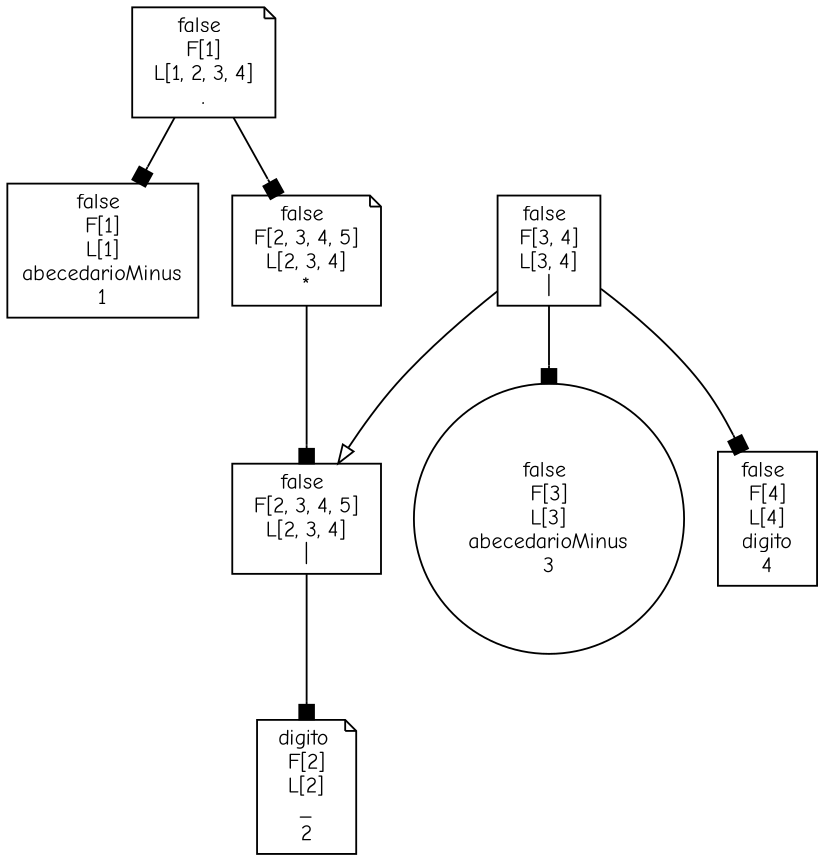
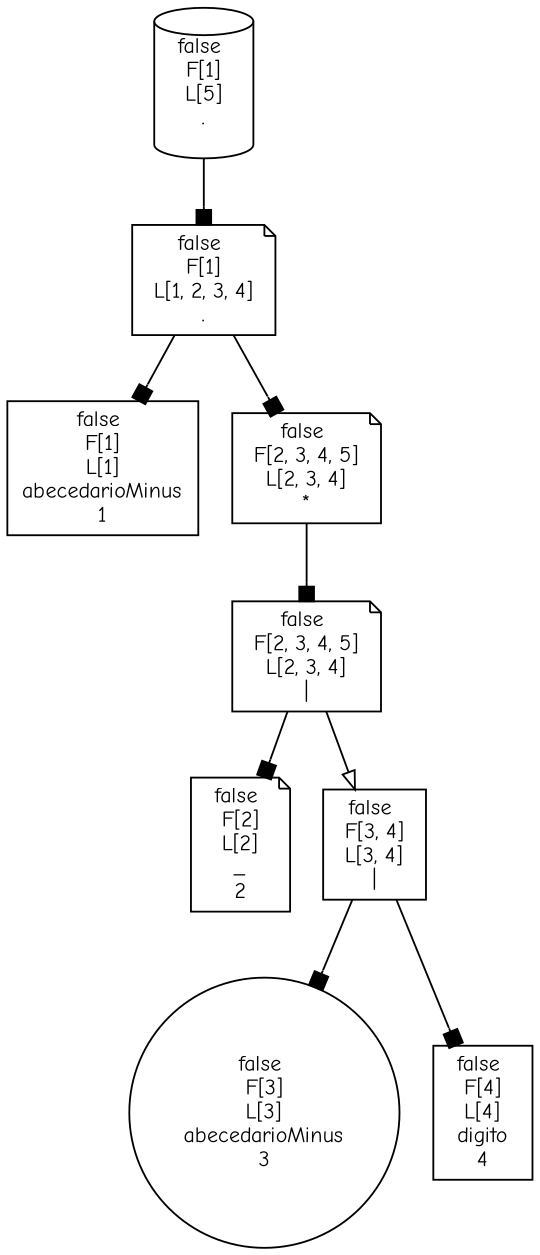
node "false F[1] L[5] .": added
edge "false F[3, 4] L[3, 4] |" -> "false F[2, 3, 4, 5] L[2, 3, 4] |": reversed
node "false F[2, 3, 4, 5] L[2, 3, 4] |": shape box -> note
node "digito F[2] L[2] _ 2": label "digito F[2] L[2] _ 2" -> "false F[2] L[2] _ 2"
